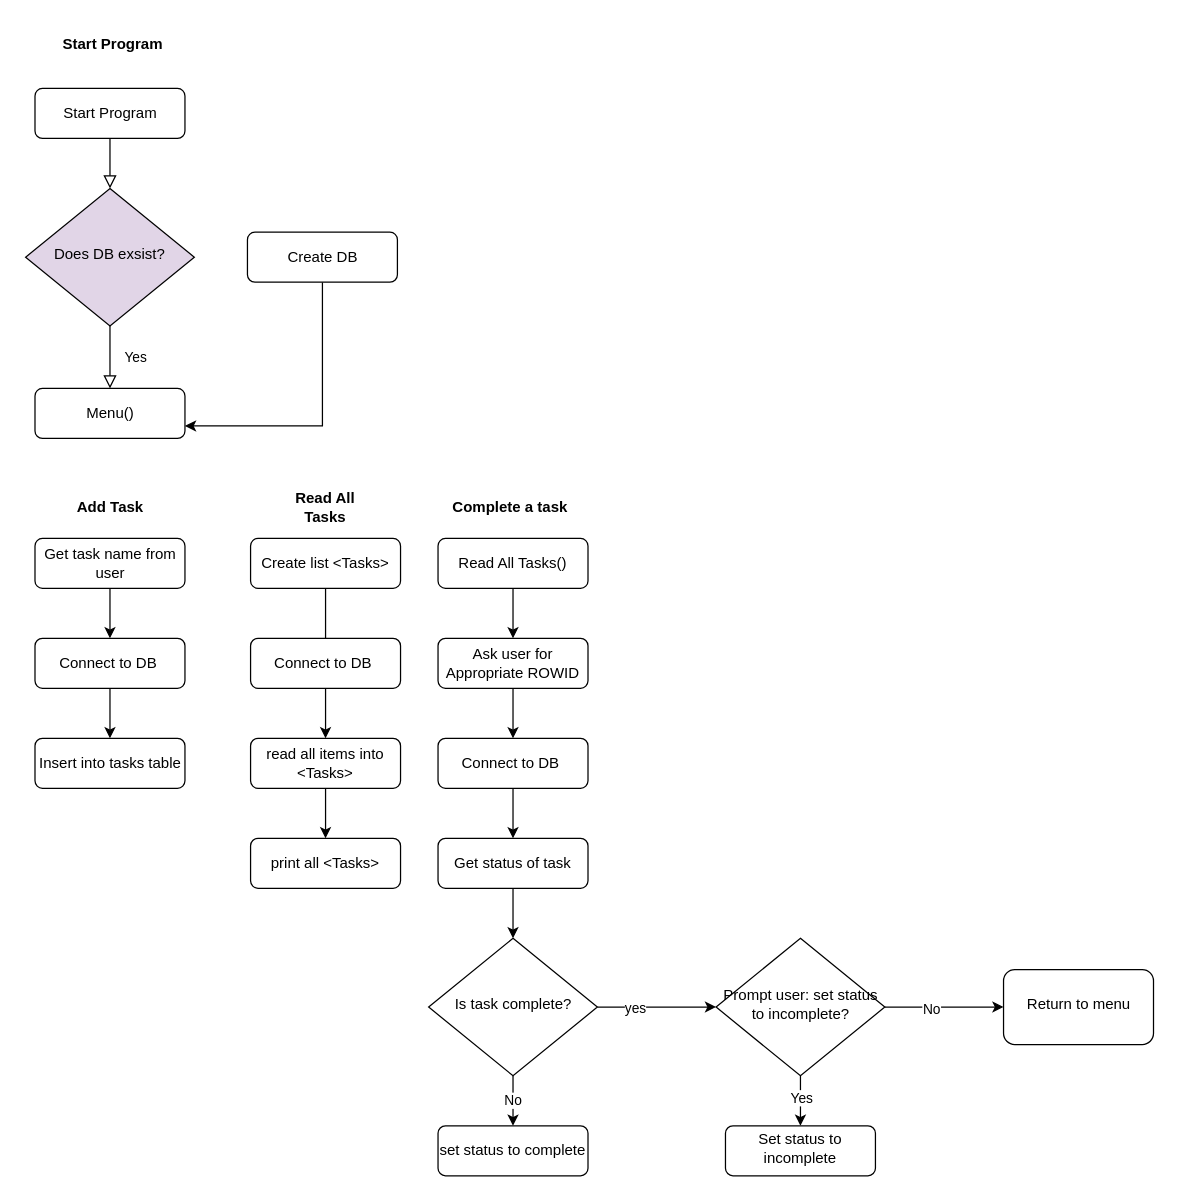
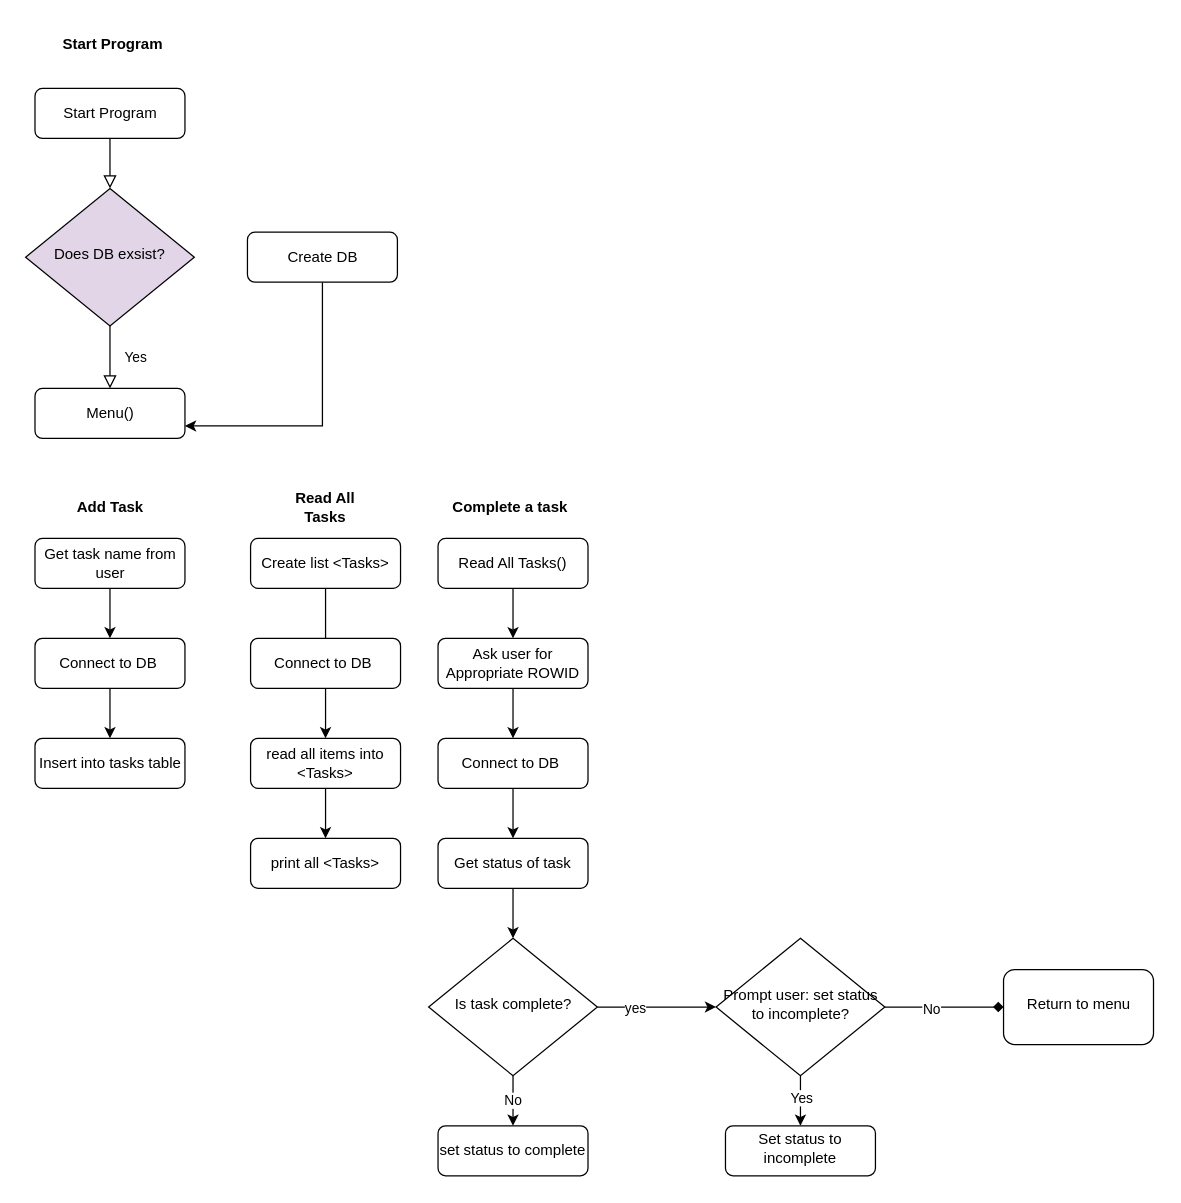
edge "Prompt user: set status to incomplete?" -> "Return to menu": arrowhead classic -> diamond
